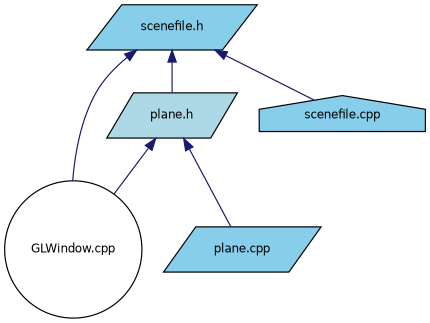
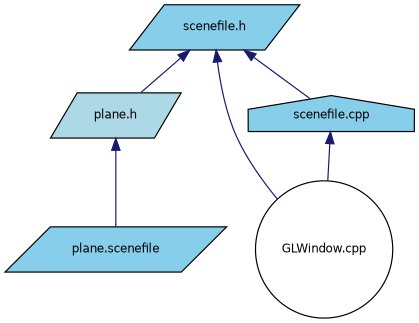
edge "GLWindow.cpp" -> "plane.h": now "GLWindow.cpp" -> "scenefile.cpp"
node "plane.cpp": label "plane.cpp" -> "plane.scenefile"
